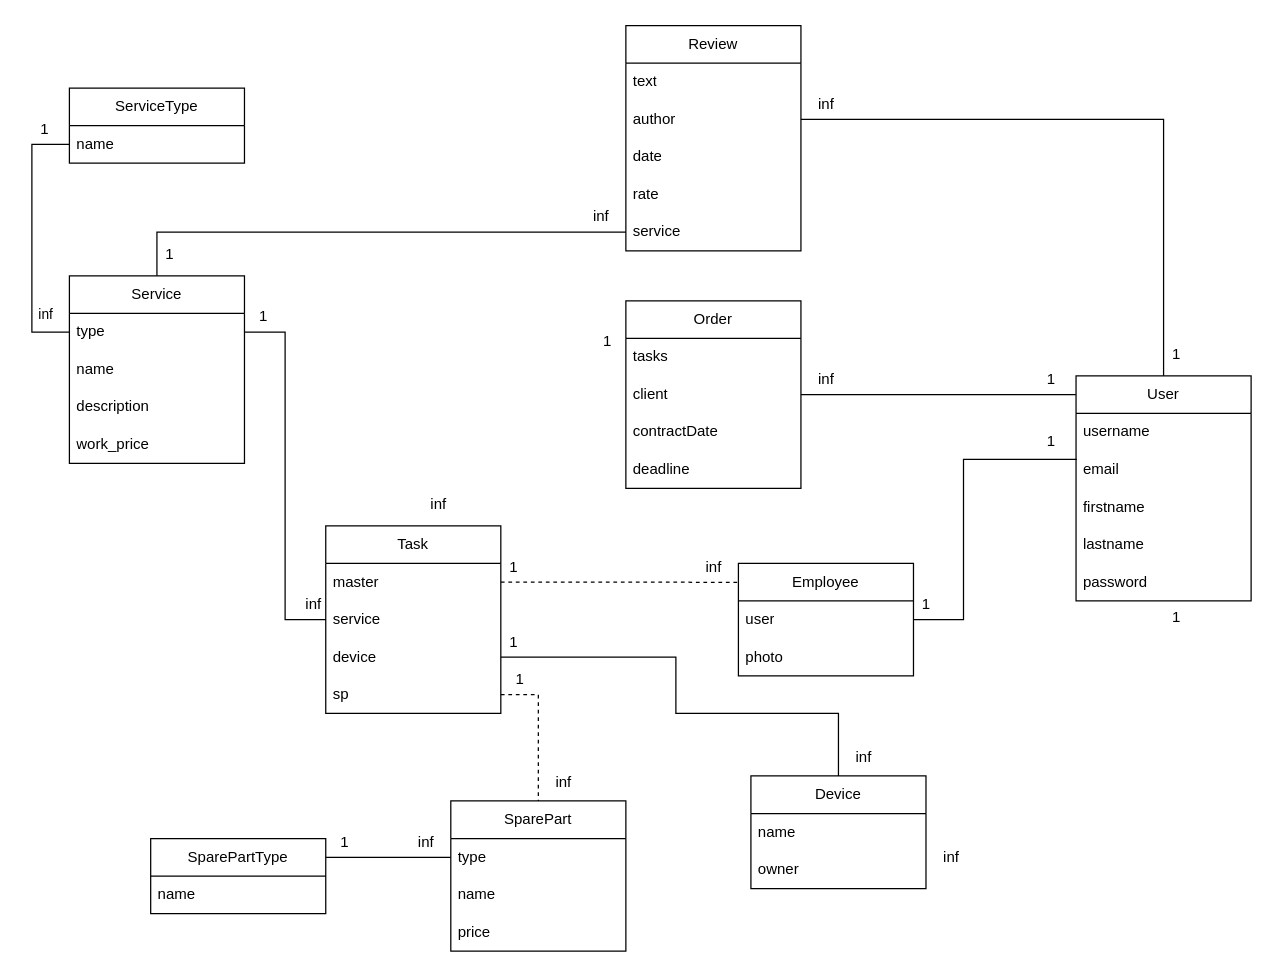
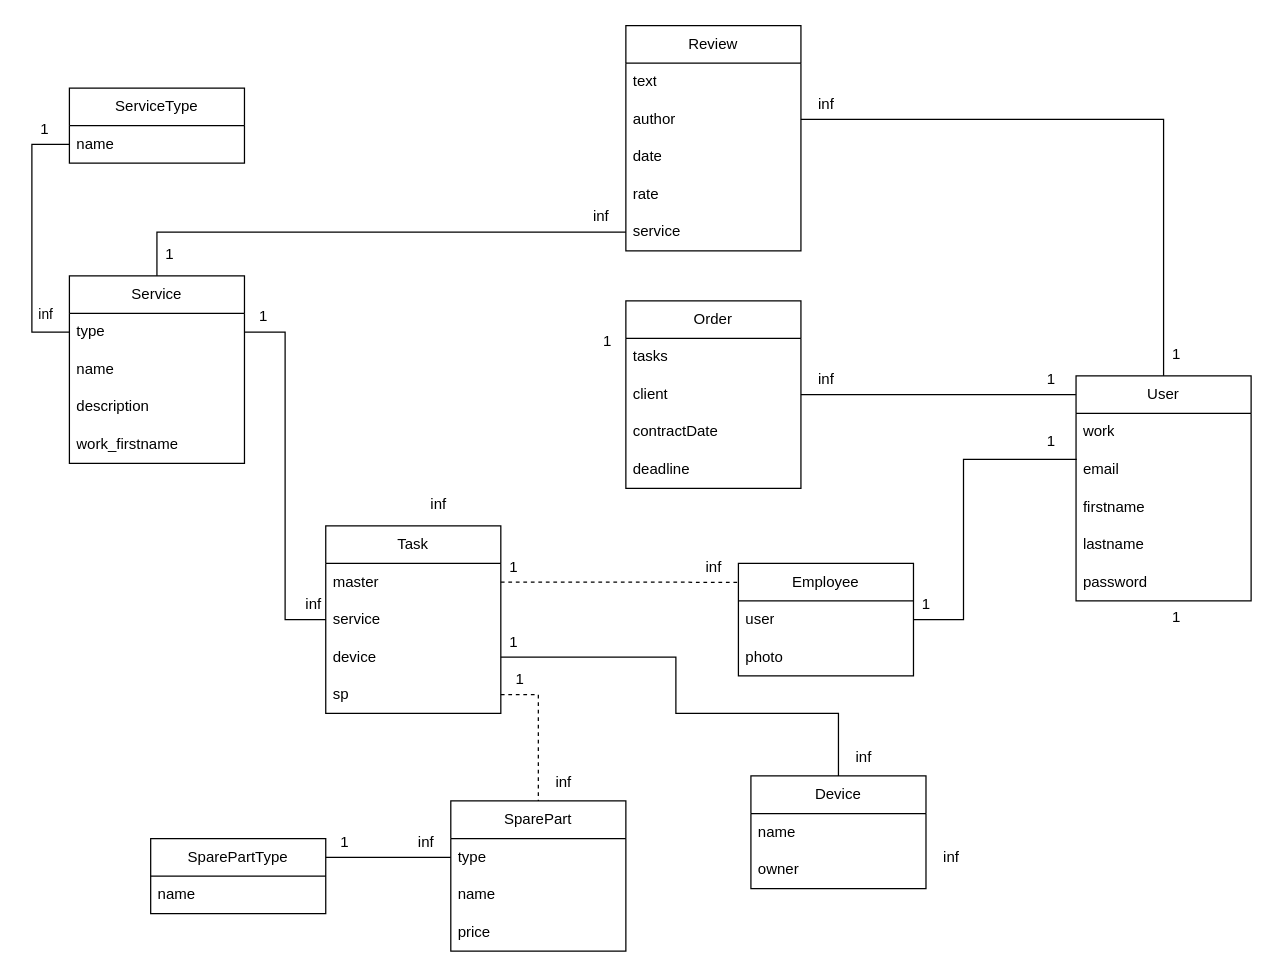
node "username": label "username" -> "work"
node "work_price": label "work_price" -> "work_firstname"
